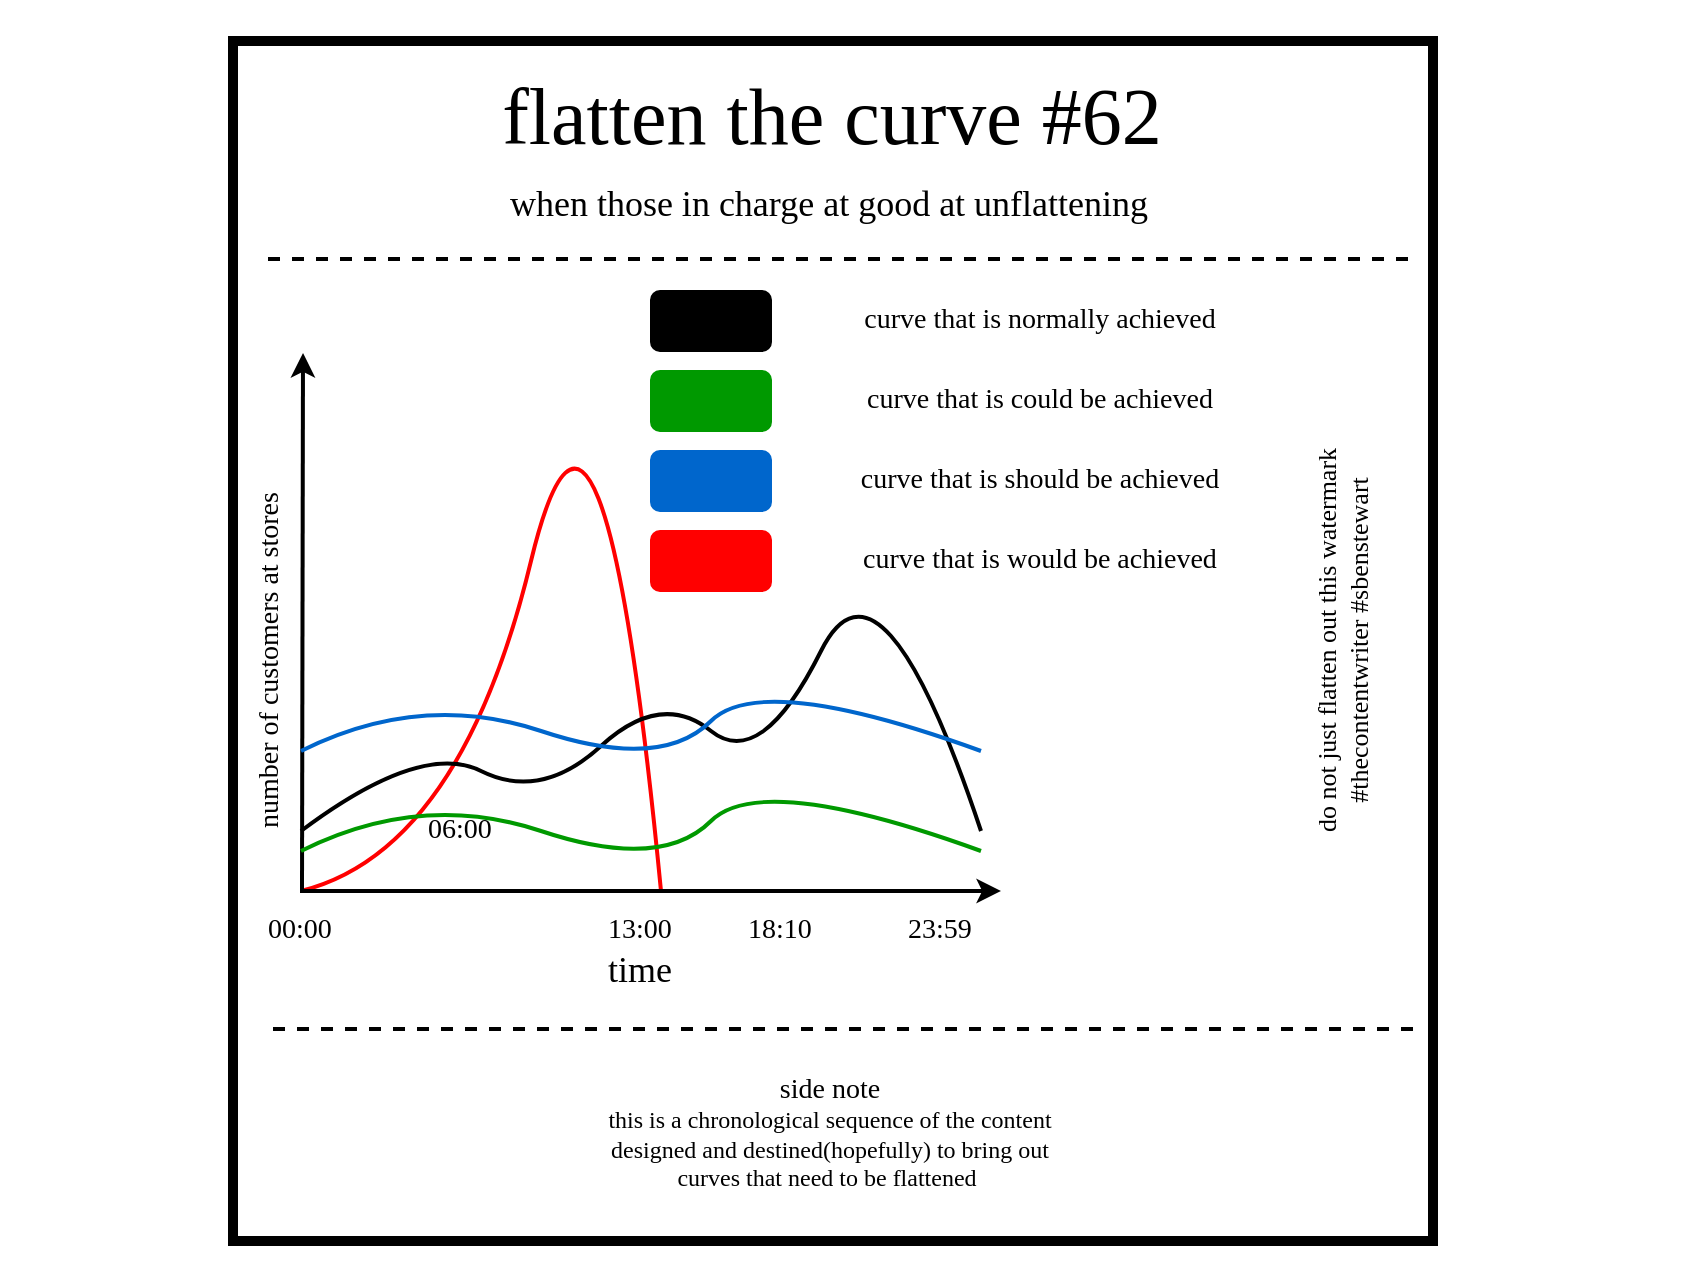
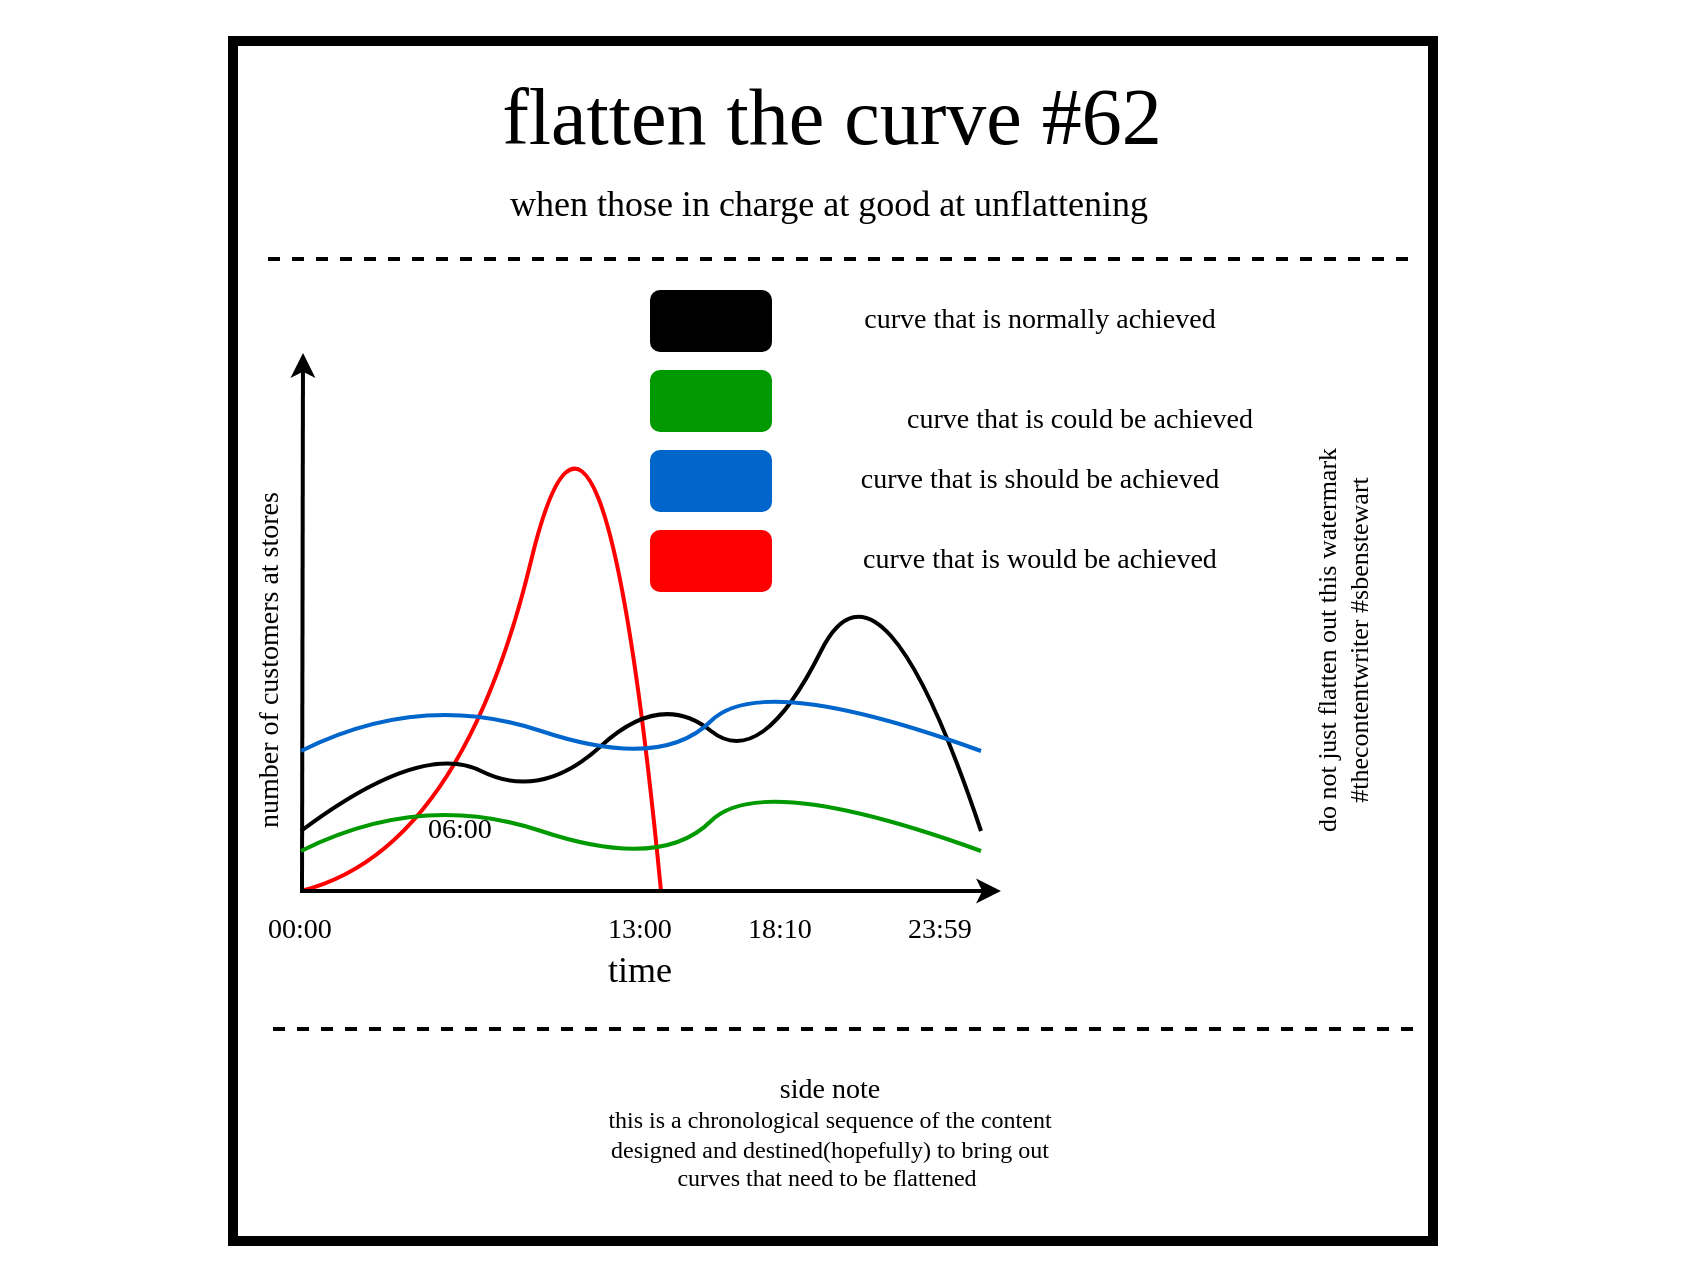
node "curve that is could be achieved": moved (1041, 401) -> (1081, 421)
